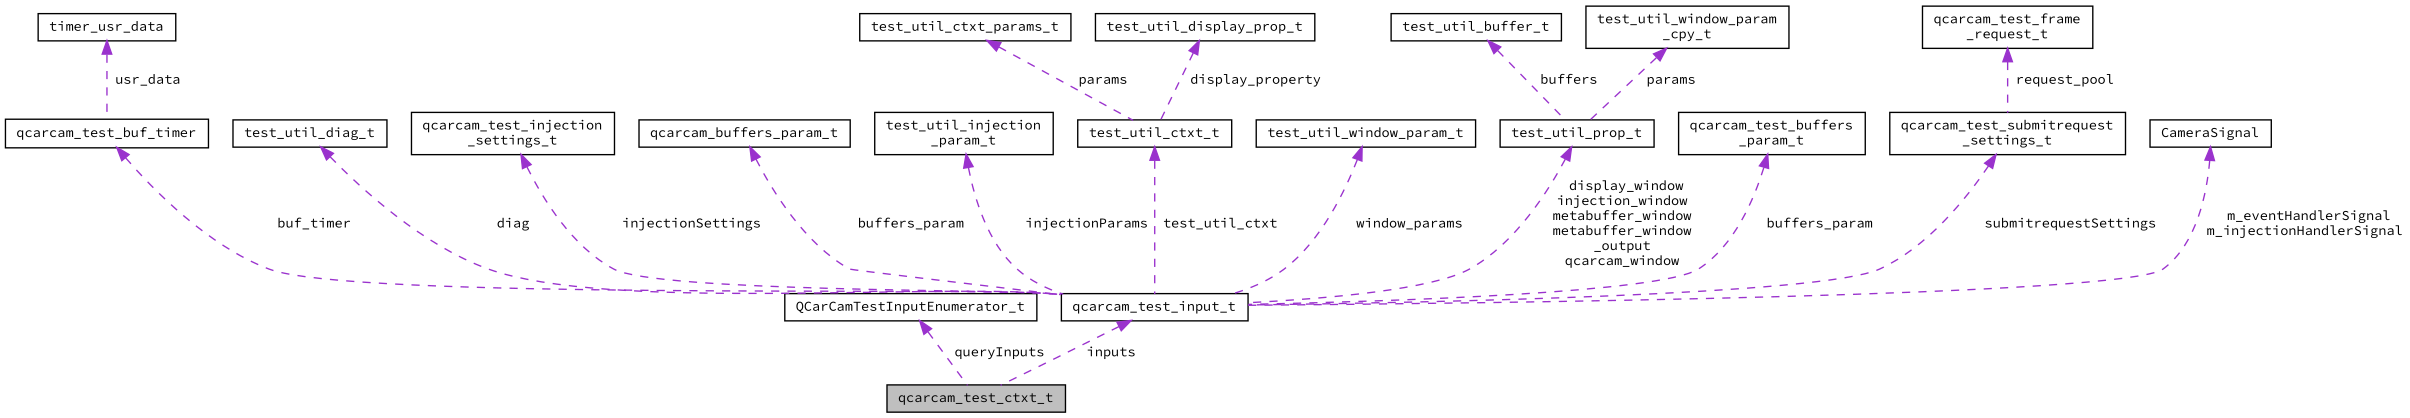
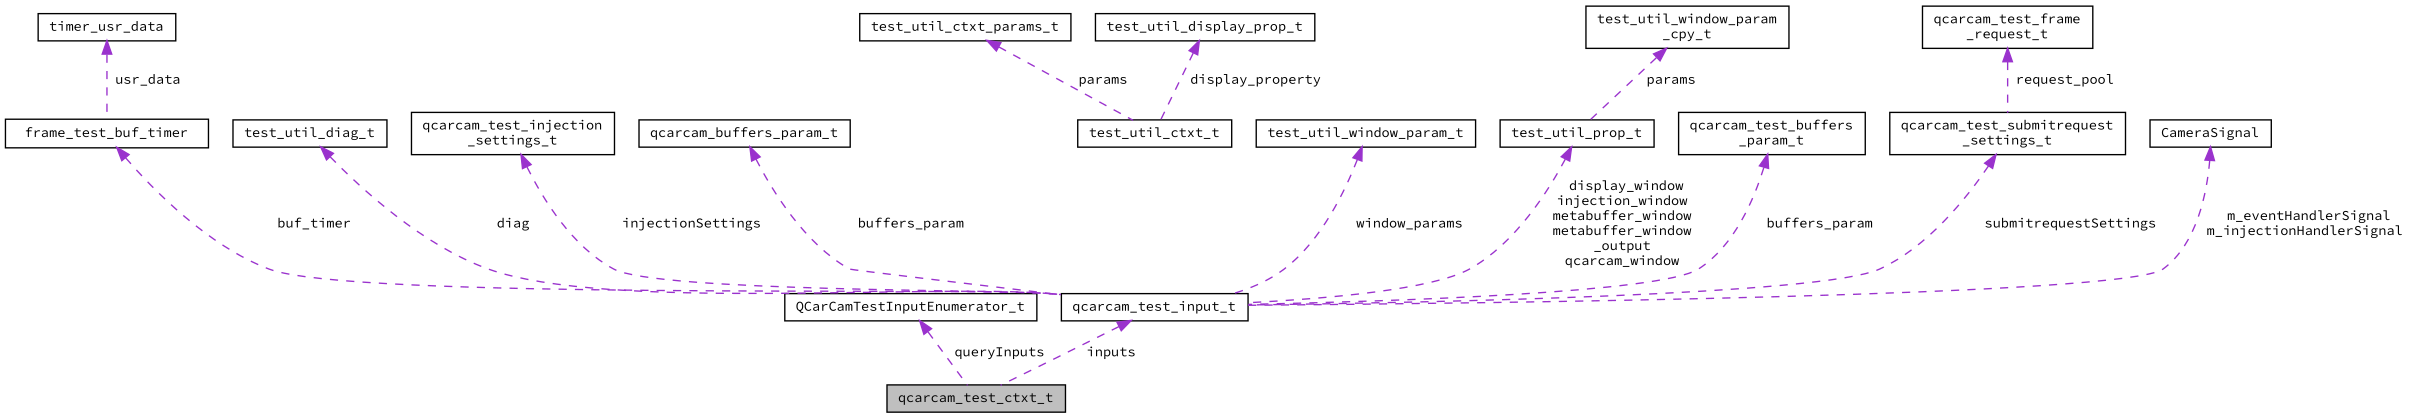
node "test_util_buffer_t": removed
node "qcarcam_test_buf_timer": label "qcarcam_test_buf_timer" -> "frame_test_buf_timer"
node "test_util_injection _param_t": removed
edge "qcarcam_test_input_t" -> "test_util_ctxt_t": removed, label "test_util_ctxt"
